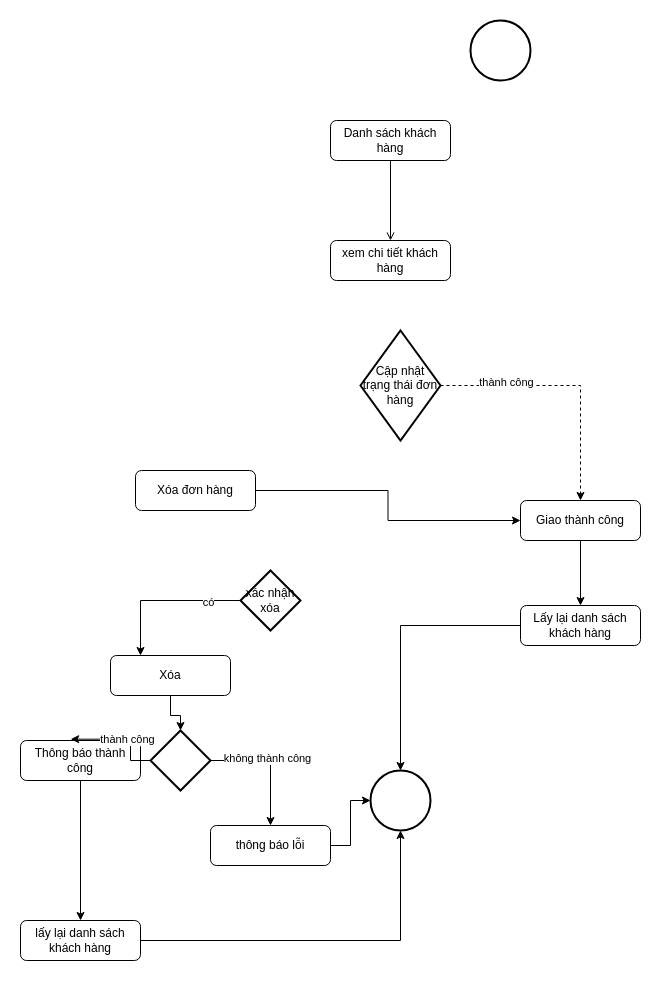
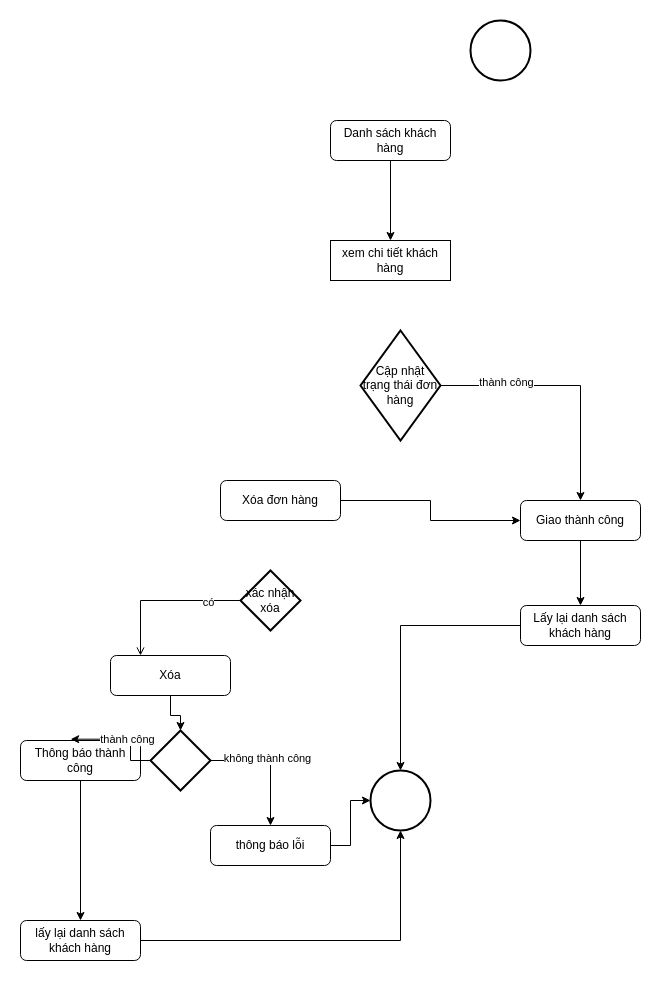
edge "Danh sách khách hàng" -> "xem chi tiết khách hàng": arrowhead open -> classic
node "xem chi tiết khách hàng": shape rounded rectangle -> rectangle
edge "Cập nhật trạng thái đơn hàng" -> "Giao thành công": style dashed -> solid
node "Xóa đơn hàng": moved (196, 491) -> (281, 501)
edge "xác nhận xóa" -> "Xóa": arrowhead classic -> open
